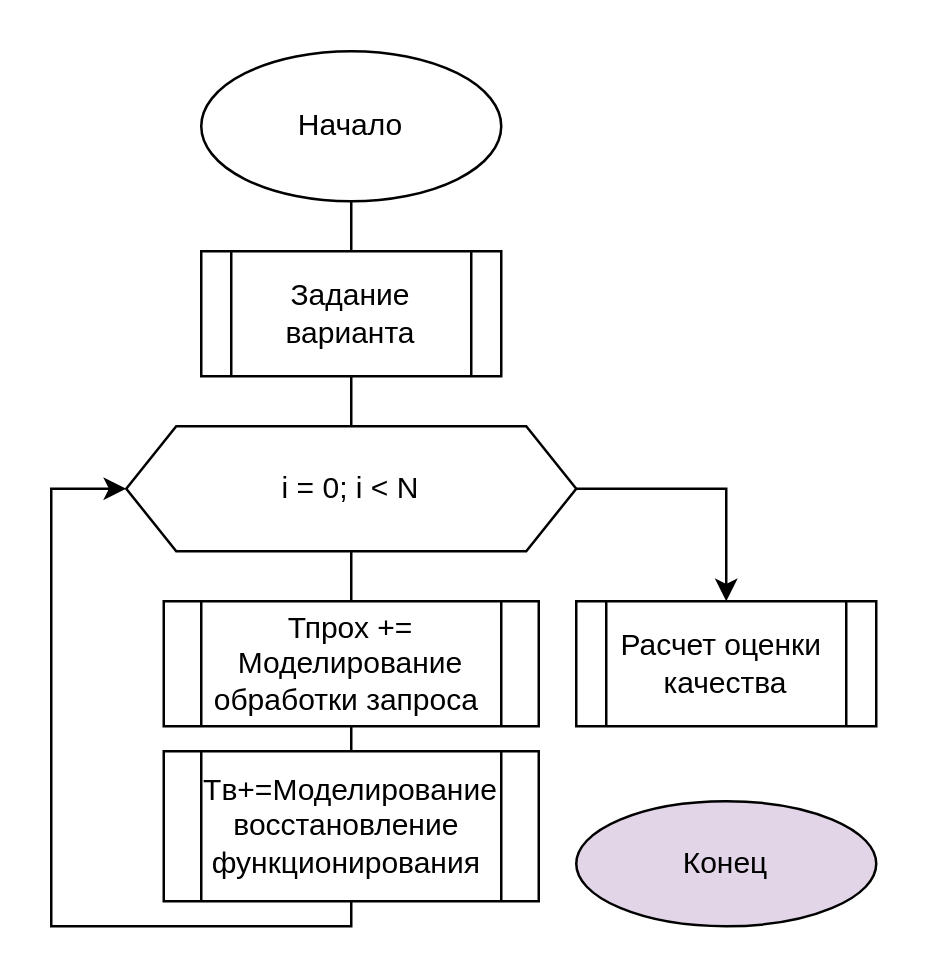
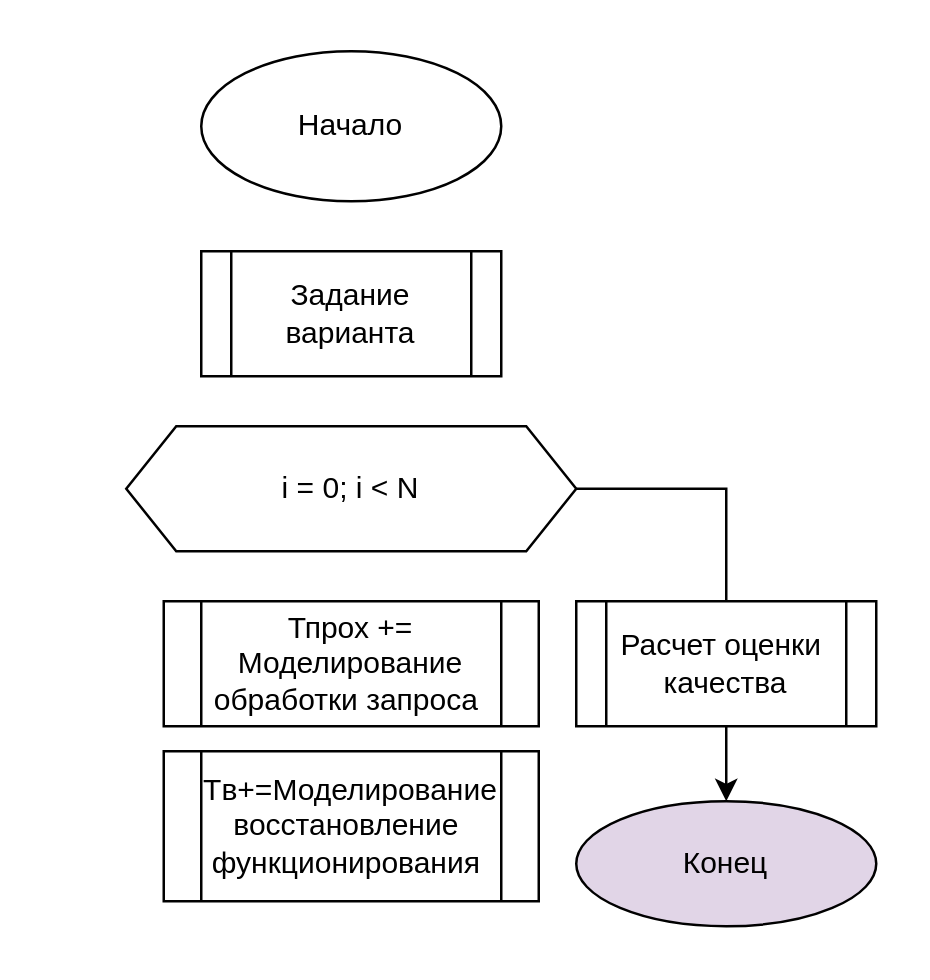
edge "i = 0; i < N" -> "Расчет оценки качества": now "i = 0; i < N" -> "Конец"
edge "Начало" -> "i = 0; i < N": removed
